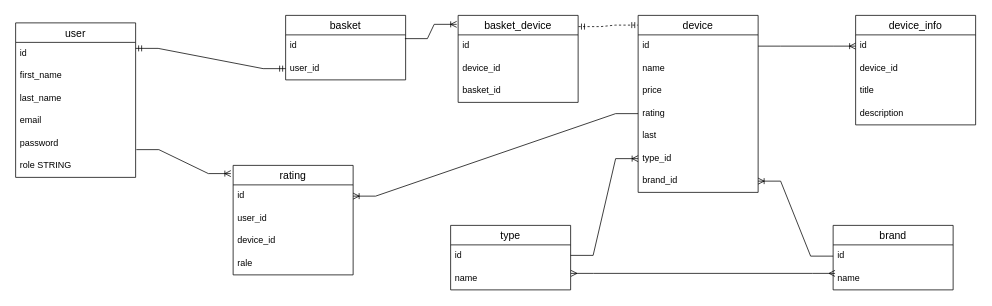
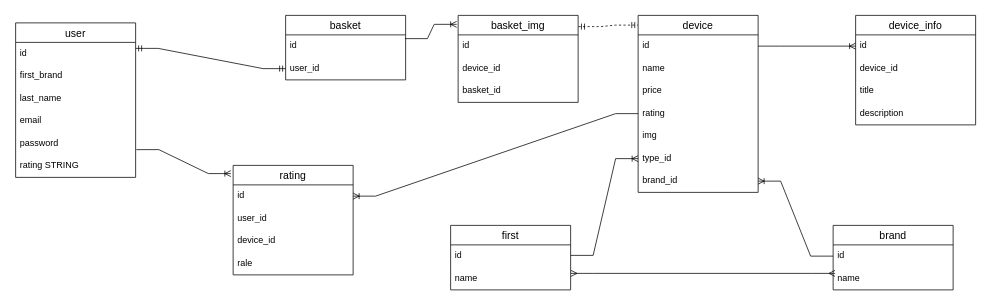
node "basket_device": label "basket_device" -> "basket_img"
node "first_name": label "first_name" -> "first_brand"
node "last": label "last" -> "img"
node "role STRING": label "role STRING" -> "rating STRING"
node "type": label "type" -> "first"
